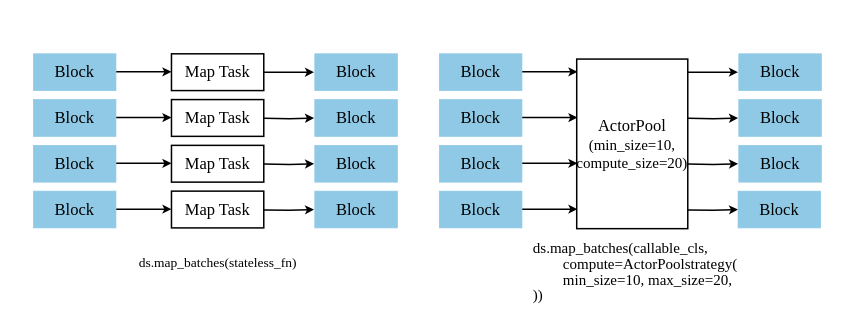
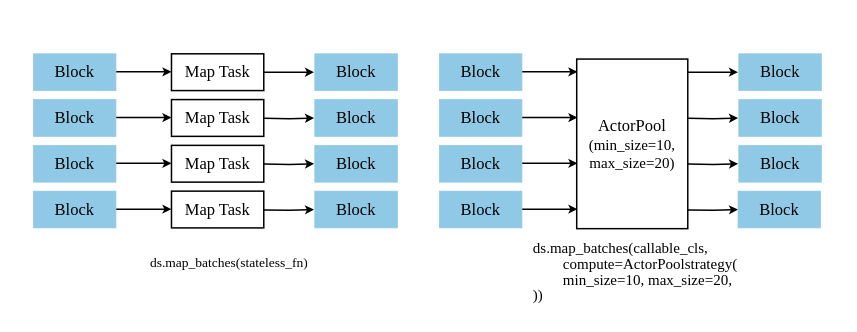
node "ActorPool (min_size=10, compute_size=20)": label "ActorPool (min_size=10, compute_size=20)" -> "ActorPool (min_size=10, max_size=20)"
node "ds.map_batches(stateless_fn)": moved (218, 262) -> (229, 262)
